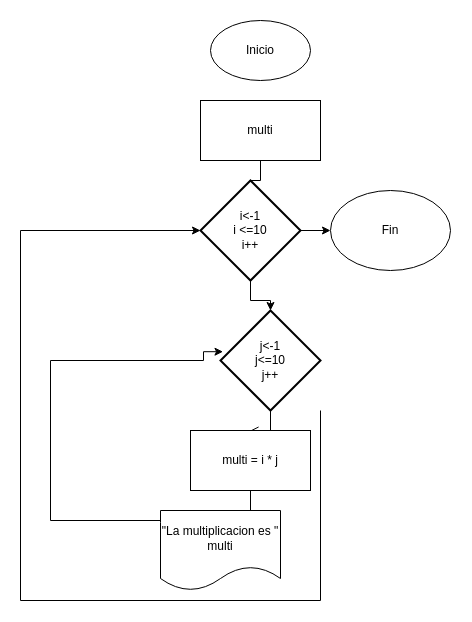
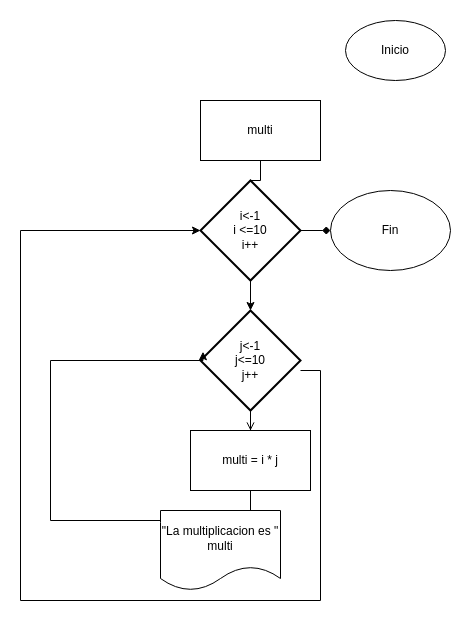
node "Inicio": moved (261, 51) -> (396, 51)
edge "i<-1 i <=10 i++" -> "Fin": arrowhead classic -> diamond
node "j<-1 j<=10 j++": moved (271, 361) -> (251, 361)
